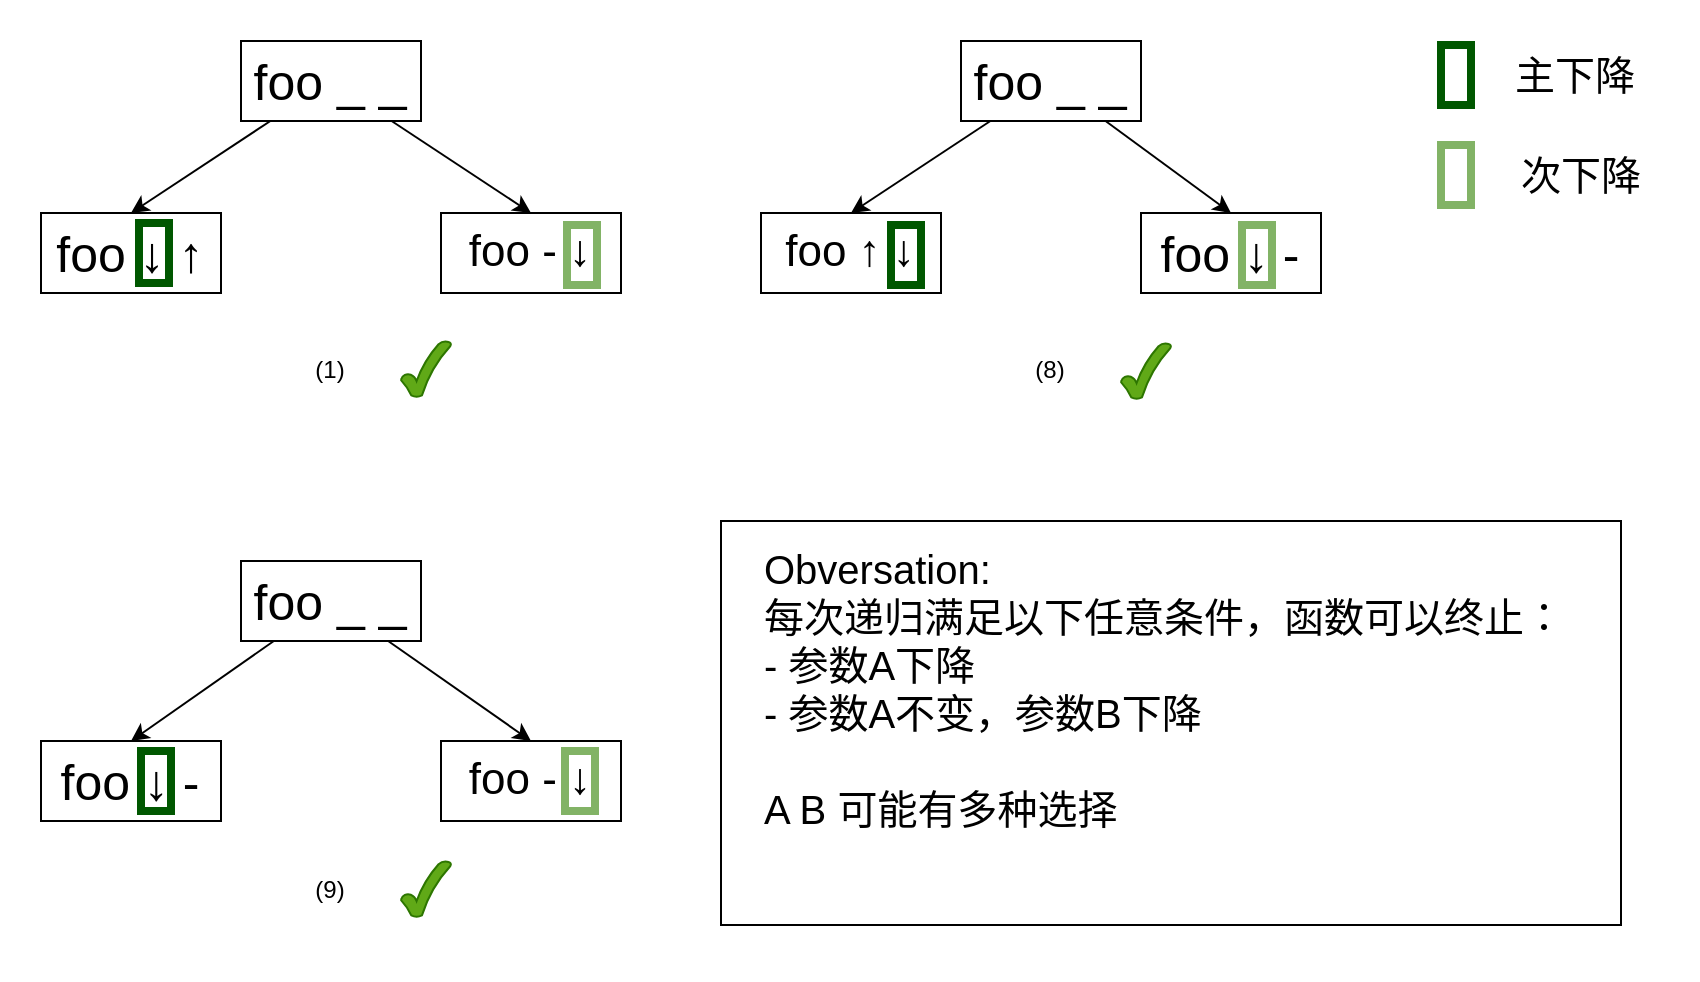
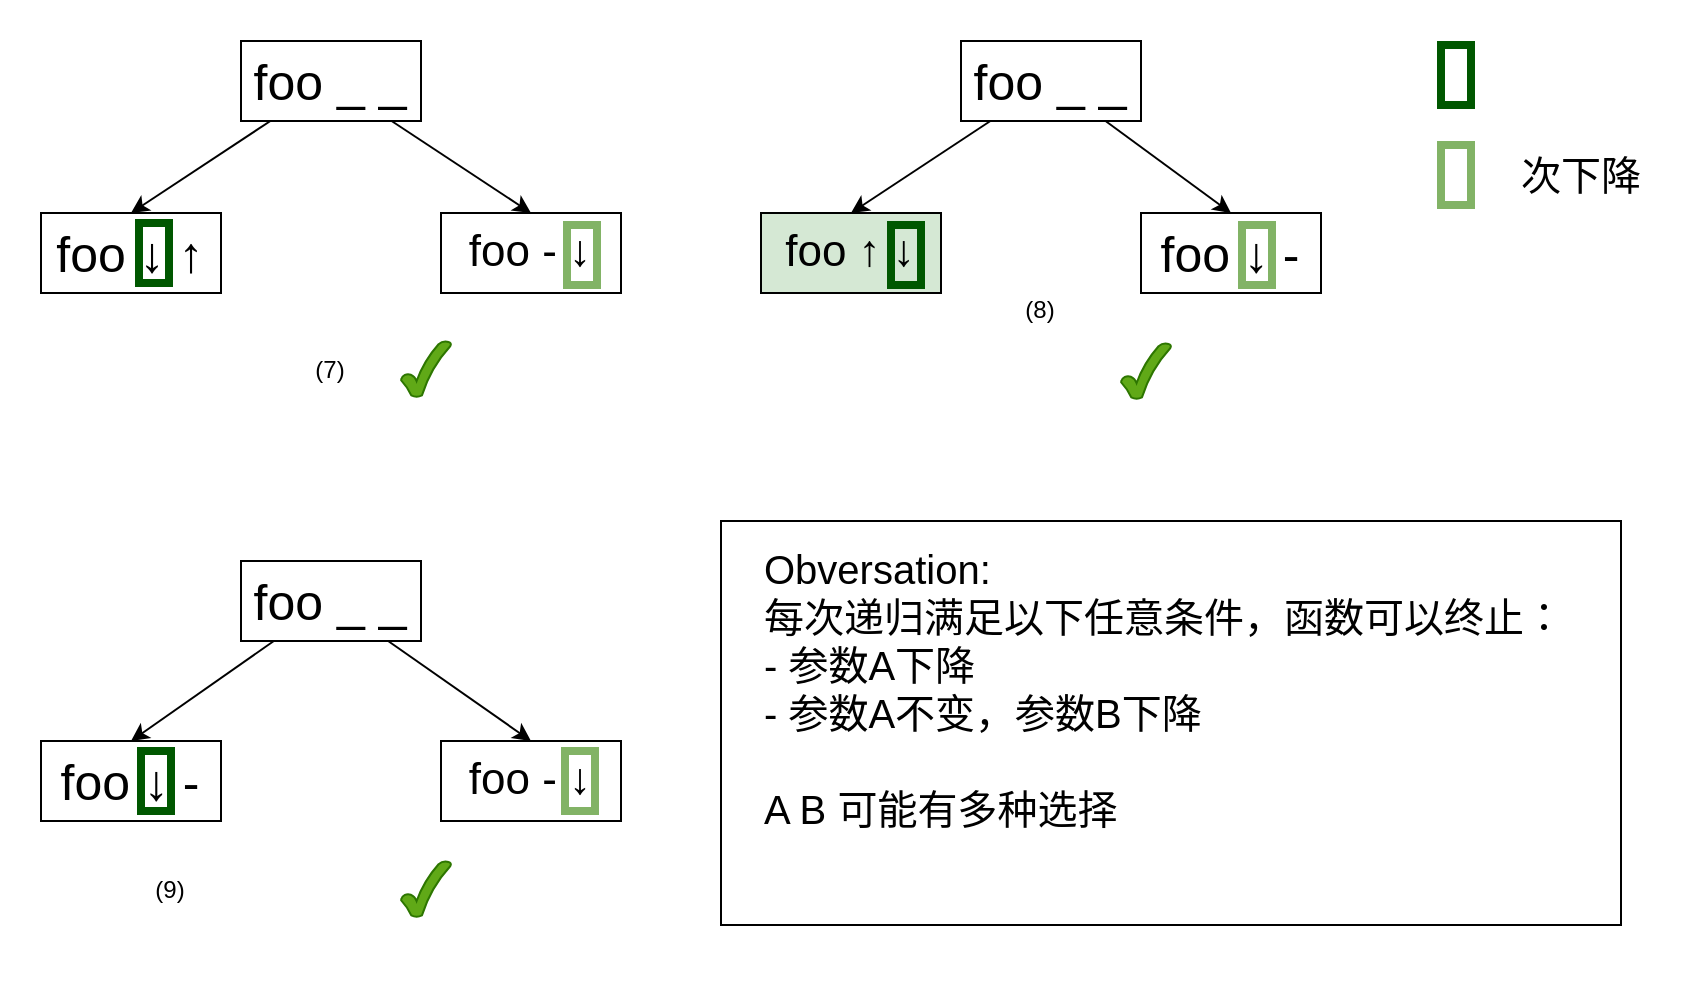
node "主下降": removed
node "foo ↑ ↓": fillcolor #ffffff -> #d5e8d4
node "(1)": label "(1)" -> "(7)"
node "(8)": moved (1051, 371) -> (1041, 311)
node "(9)": moved (331, 891) -> (171, 891)
